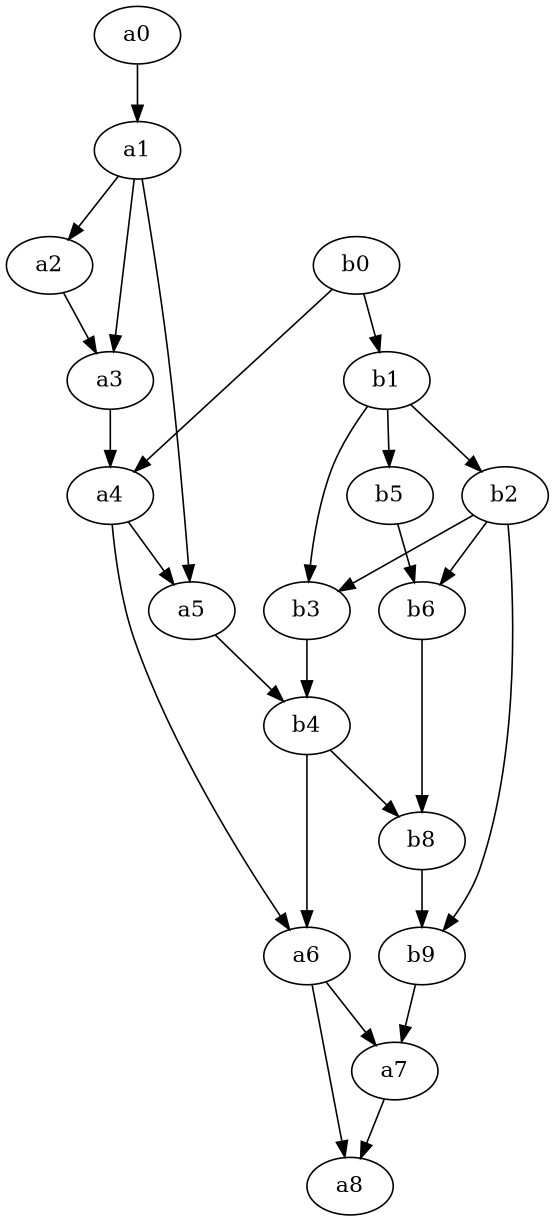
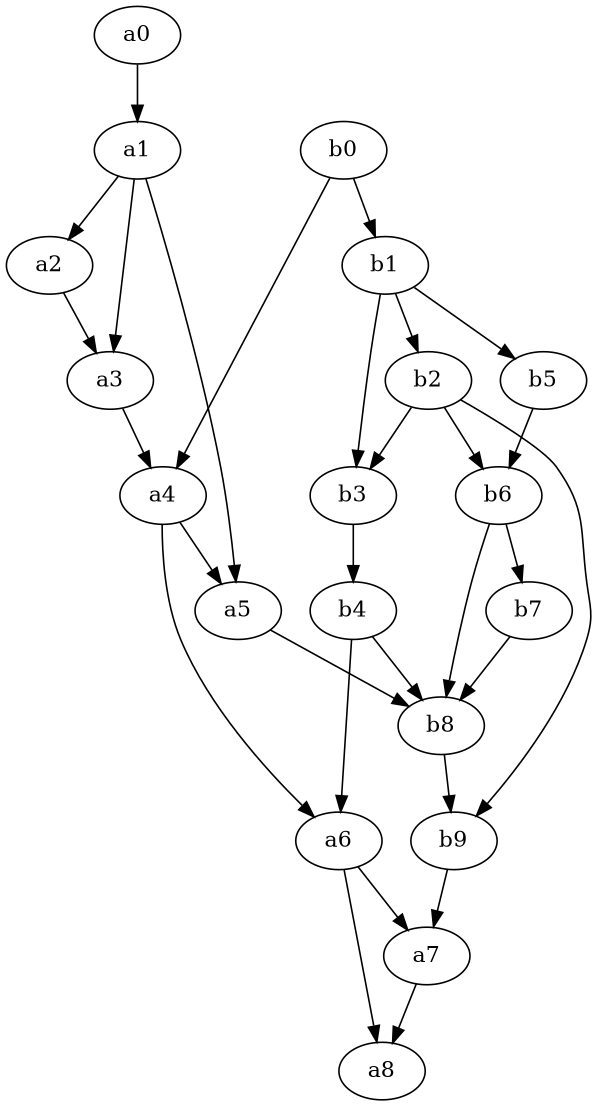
node "b7": added
edge "a5" -> "b4": now "a5" -> "b8"
